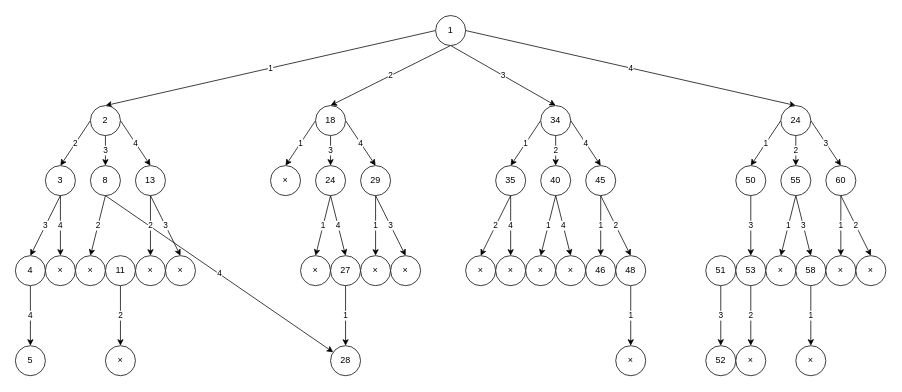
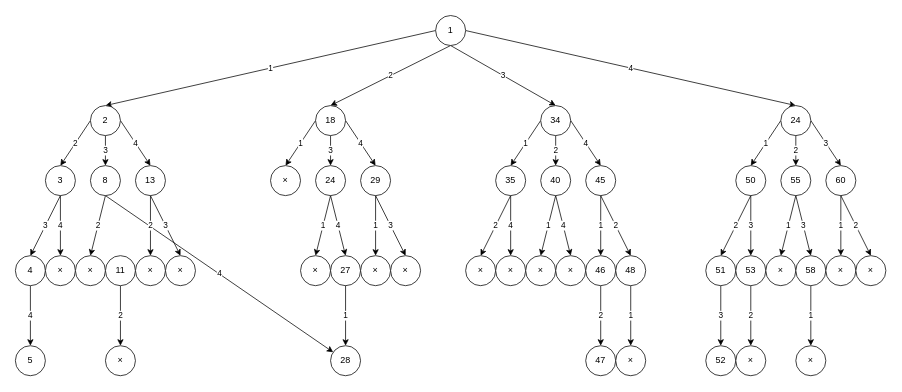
edge "50" -> "51": added, label "2"
edge "46" -> "47": added, label "2"
node "47": added
